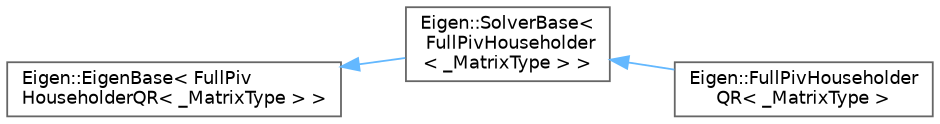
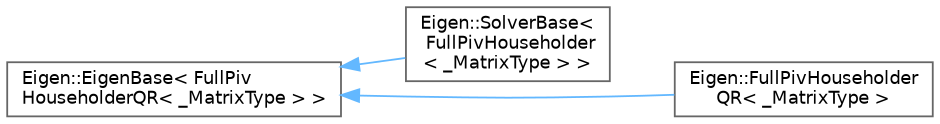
edge "Eigen::FullPivHouseholder QR< _MatrixType >" -> "Eigen::SolverBase< FullPivHouseholder < _MatrixType > >": now "Eigen::FullPivHouseholder QR< _MatrixType >" -> "Eigen::EigenBase< FullPiv HouseholderQR< _MatrixType > >"
